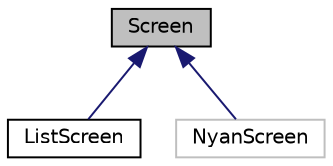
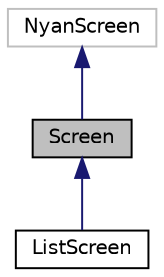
edge "NyanScreen" -> "Screen": reversed
